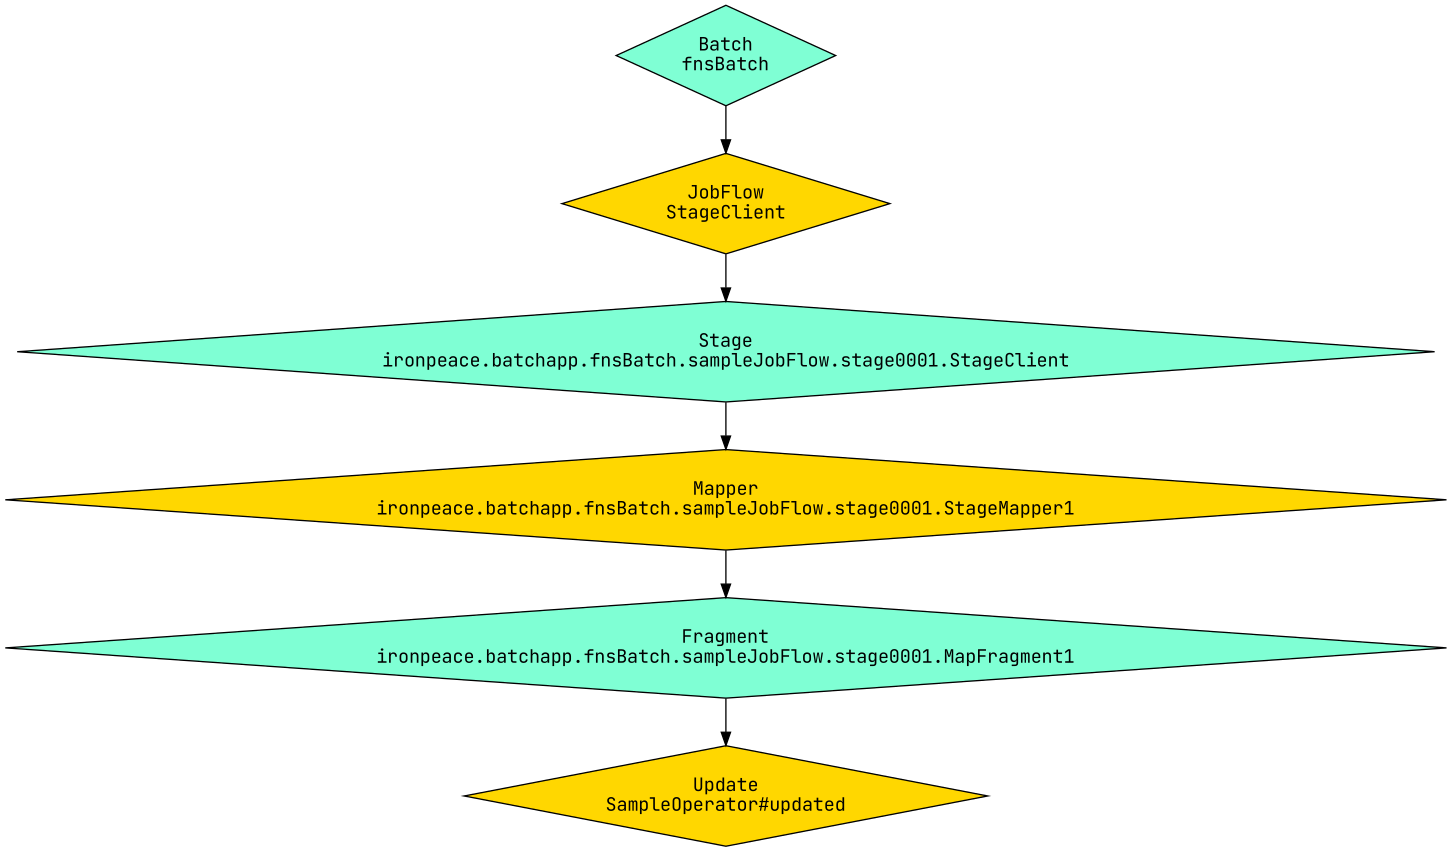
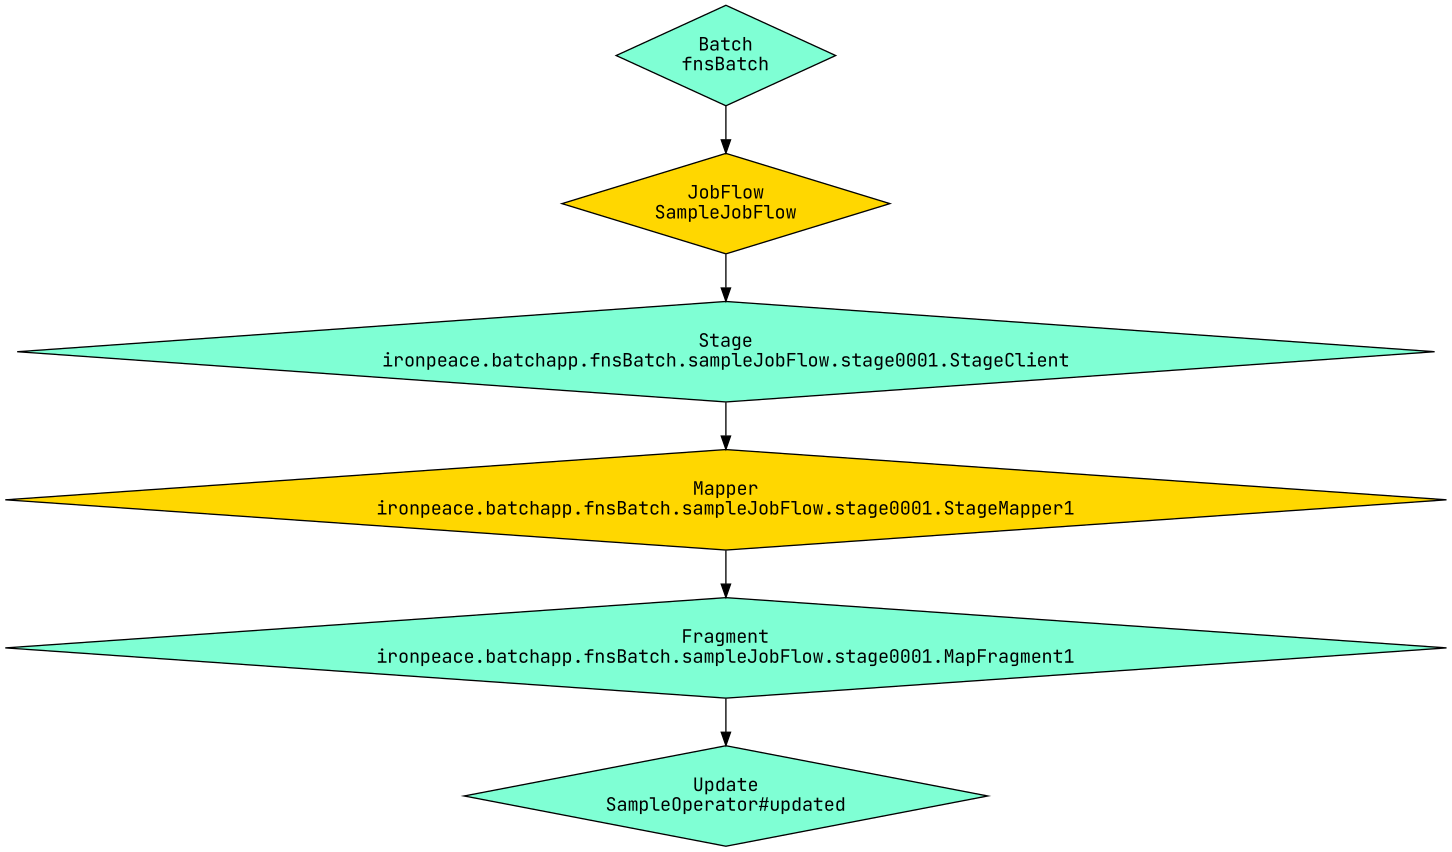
node "JobFlow StageClient": label "JobFlow StageClient" -> "JobFlow SampleJobFlow"
node "Update SampleOperator#updated": fillcolor gold -> aquamarine
